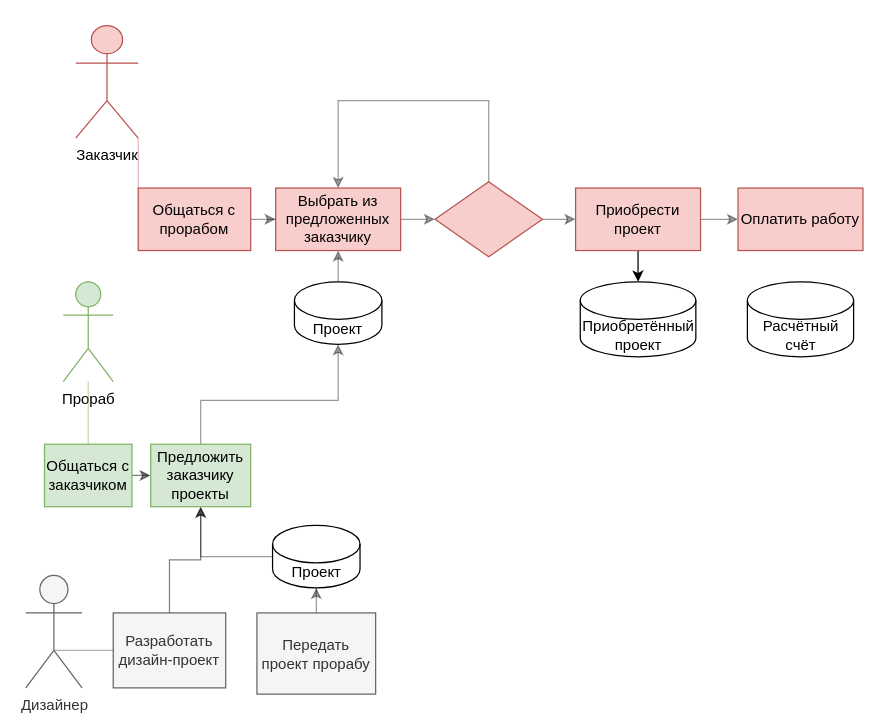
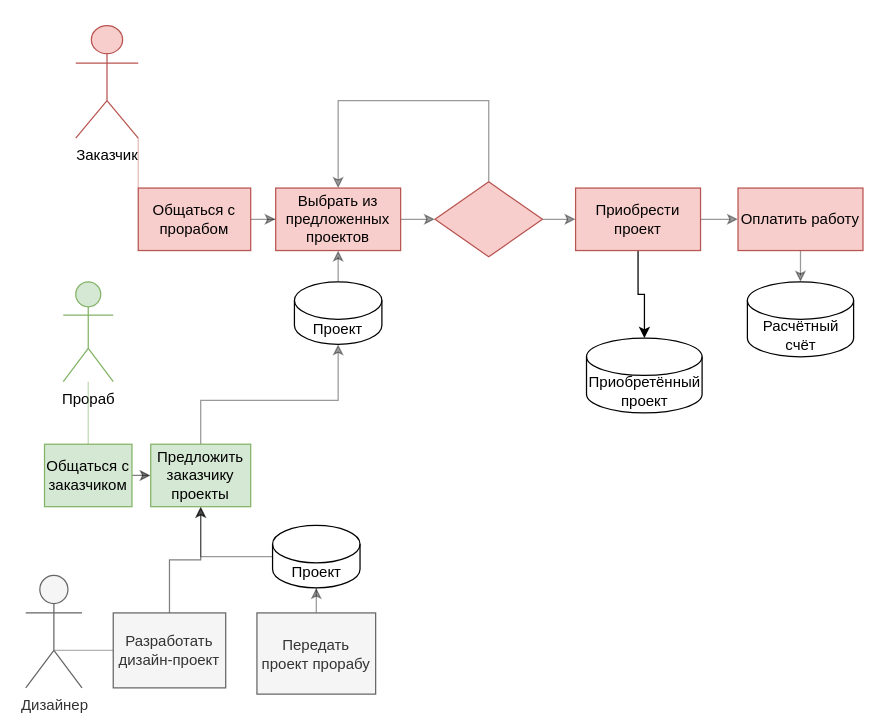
node "Выбрать из предложенных заказчику": label "Выбрать из предложенных заказчику" -> "Выбрать из предложенных проектов"
edge "Оплатить работу" -> "Расчётный счёт": added
node "Приобретённый проект": moved (638, 319) -> (644, 376)
